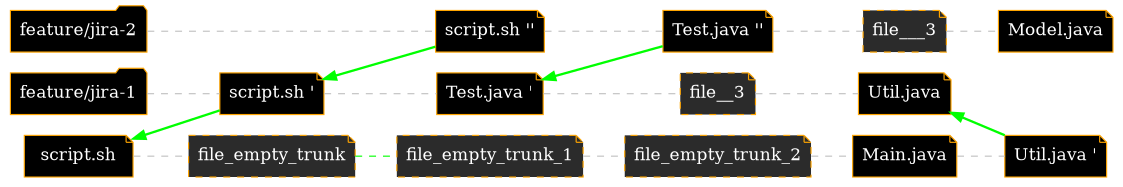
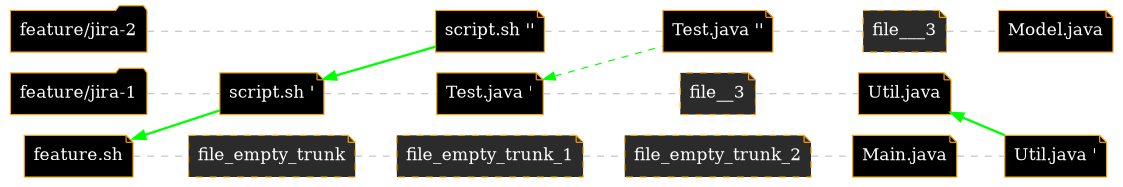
edge "Test.java ''" -> "Test.java '": style bold -> dashed
node "script.sh": label "script.sh" -> "feature.sh"
edge "file_empty_trunk" -- "file_empty_trunk_1": color green -> gray
